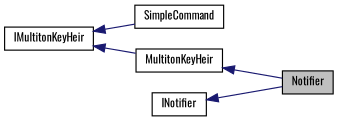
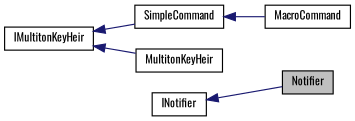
node "MacroCommand": added
edge "Notifier" -> "MultitonKeyHeir": removed
